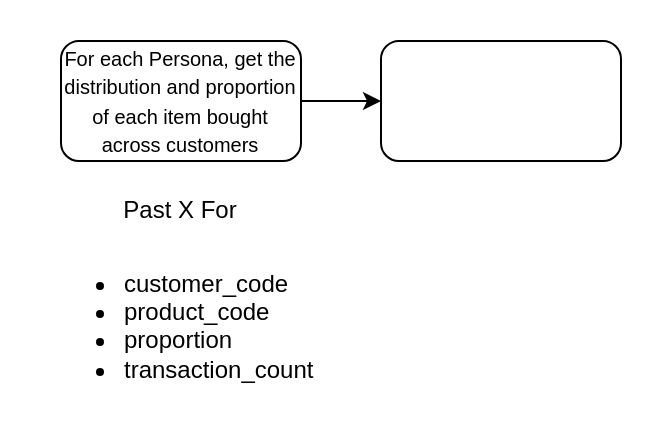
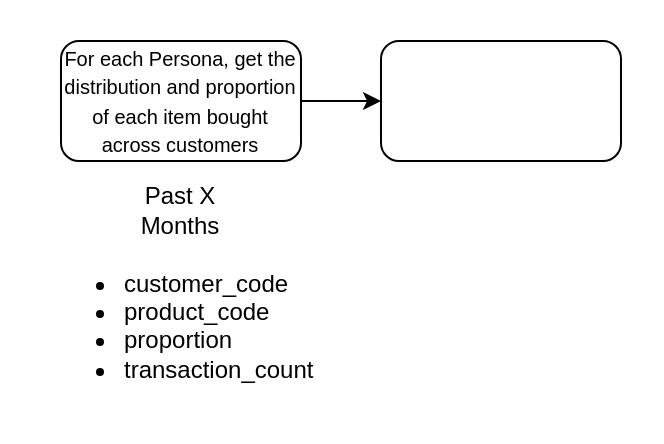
node "Past X For": label "Past X For" -> "Past X Months"
